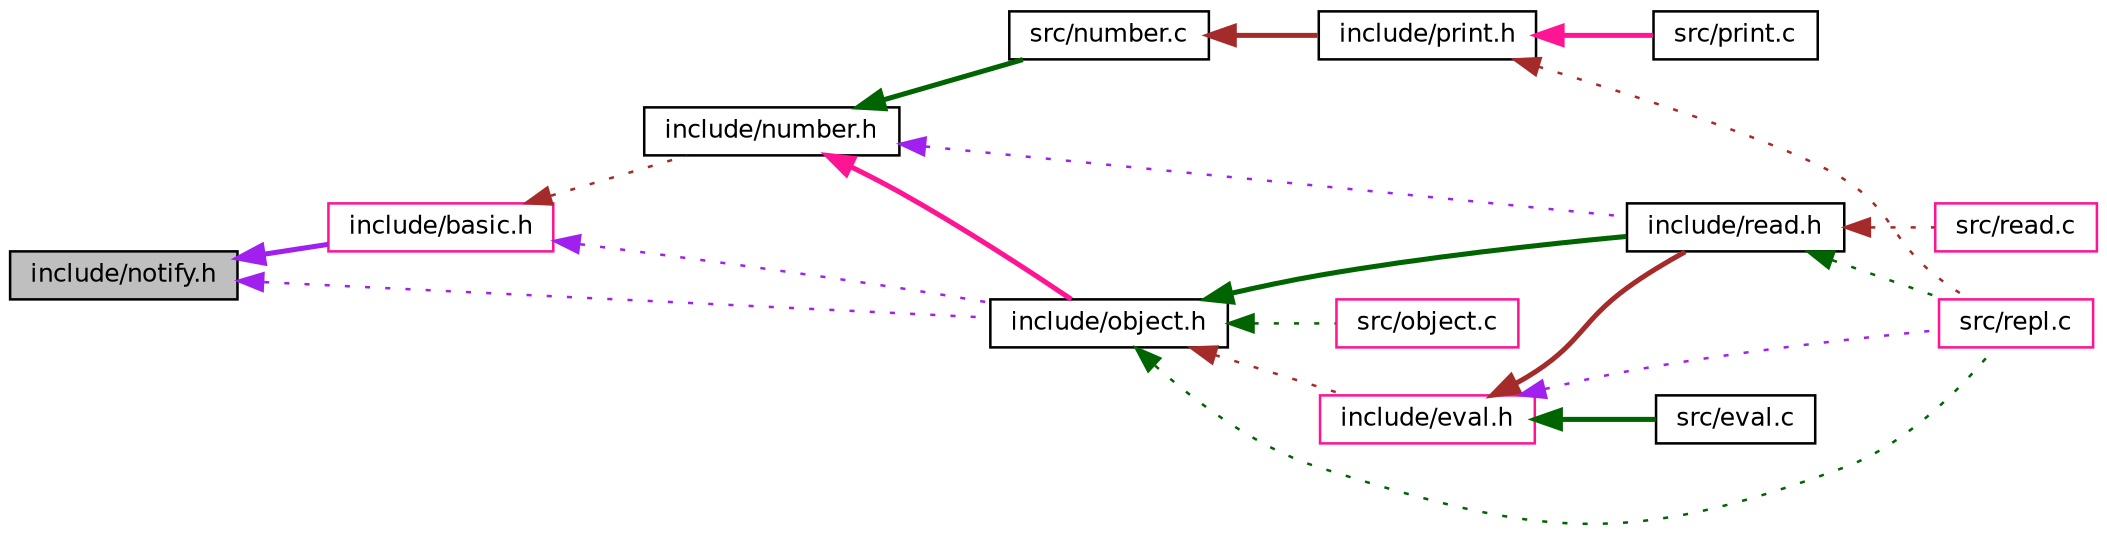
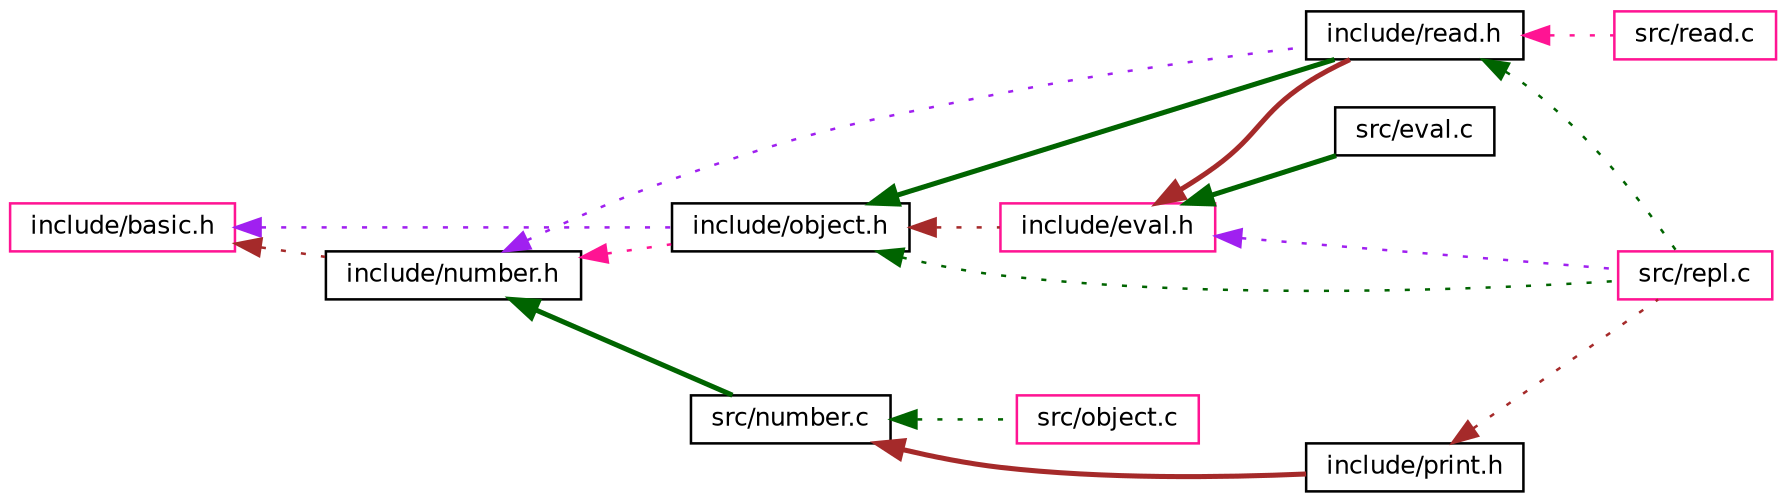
node "src/print.c": removed
edge "src/read.c" -> "include/read.h": color brown -> deeppink
edge "include/object.h" -> "include/number.h": style bold -> dotted
node "include/notify.h": removed
edge "src/object.c" -> "include/object.h": now "src/object.c" -> "src/number.c"
